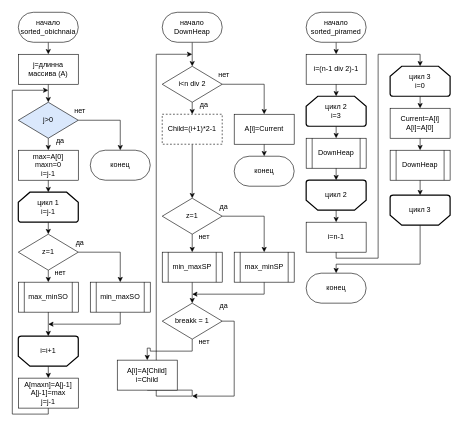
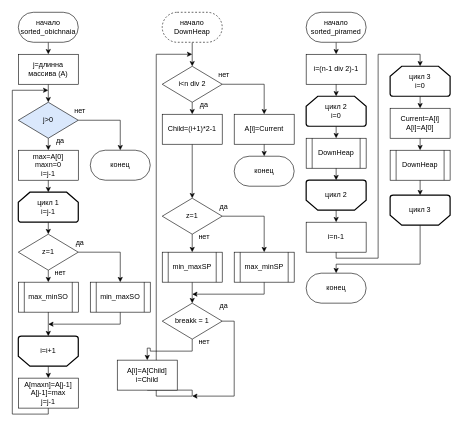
node "начало DownHeap": style solid -> dashed
node "цикл 2 i=3": label "цикл 2 i=3" -> "цикл 2 i=0"
node "Child=(i+1)*2-1": style dashed -> solid
